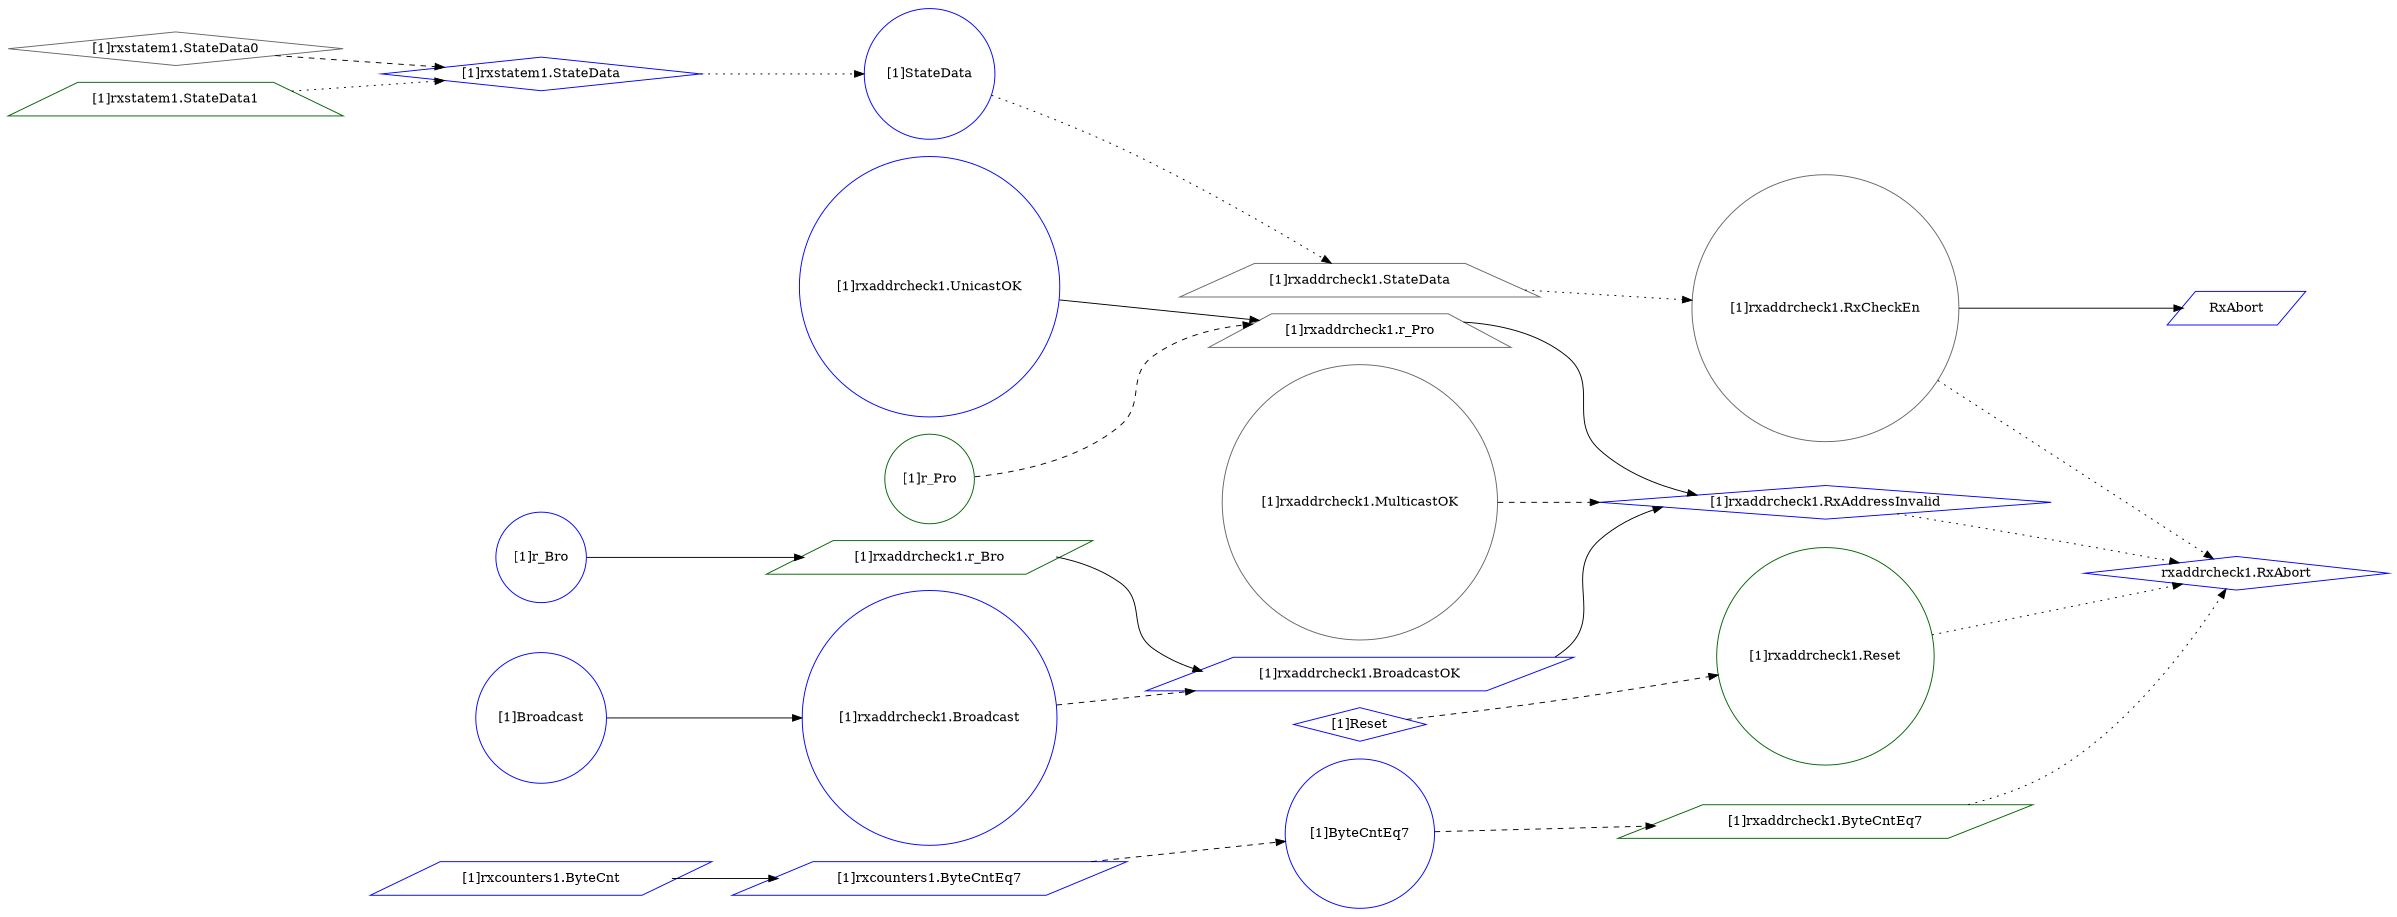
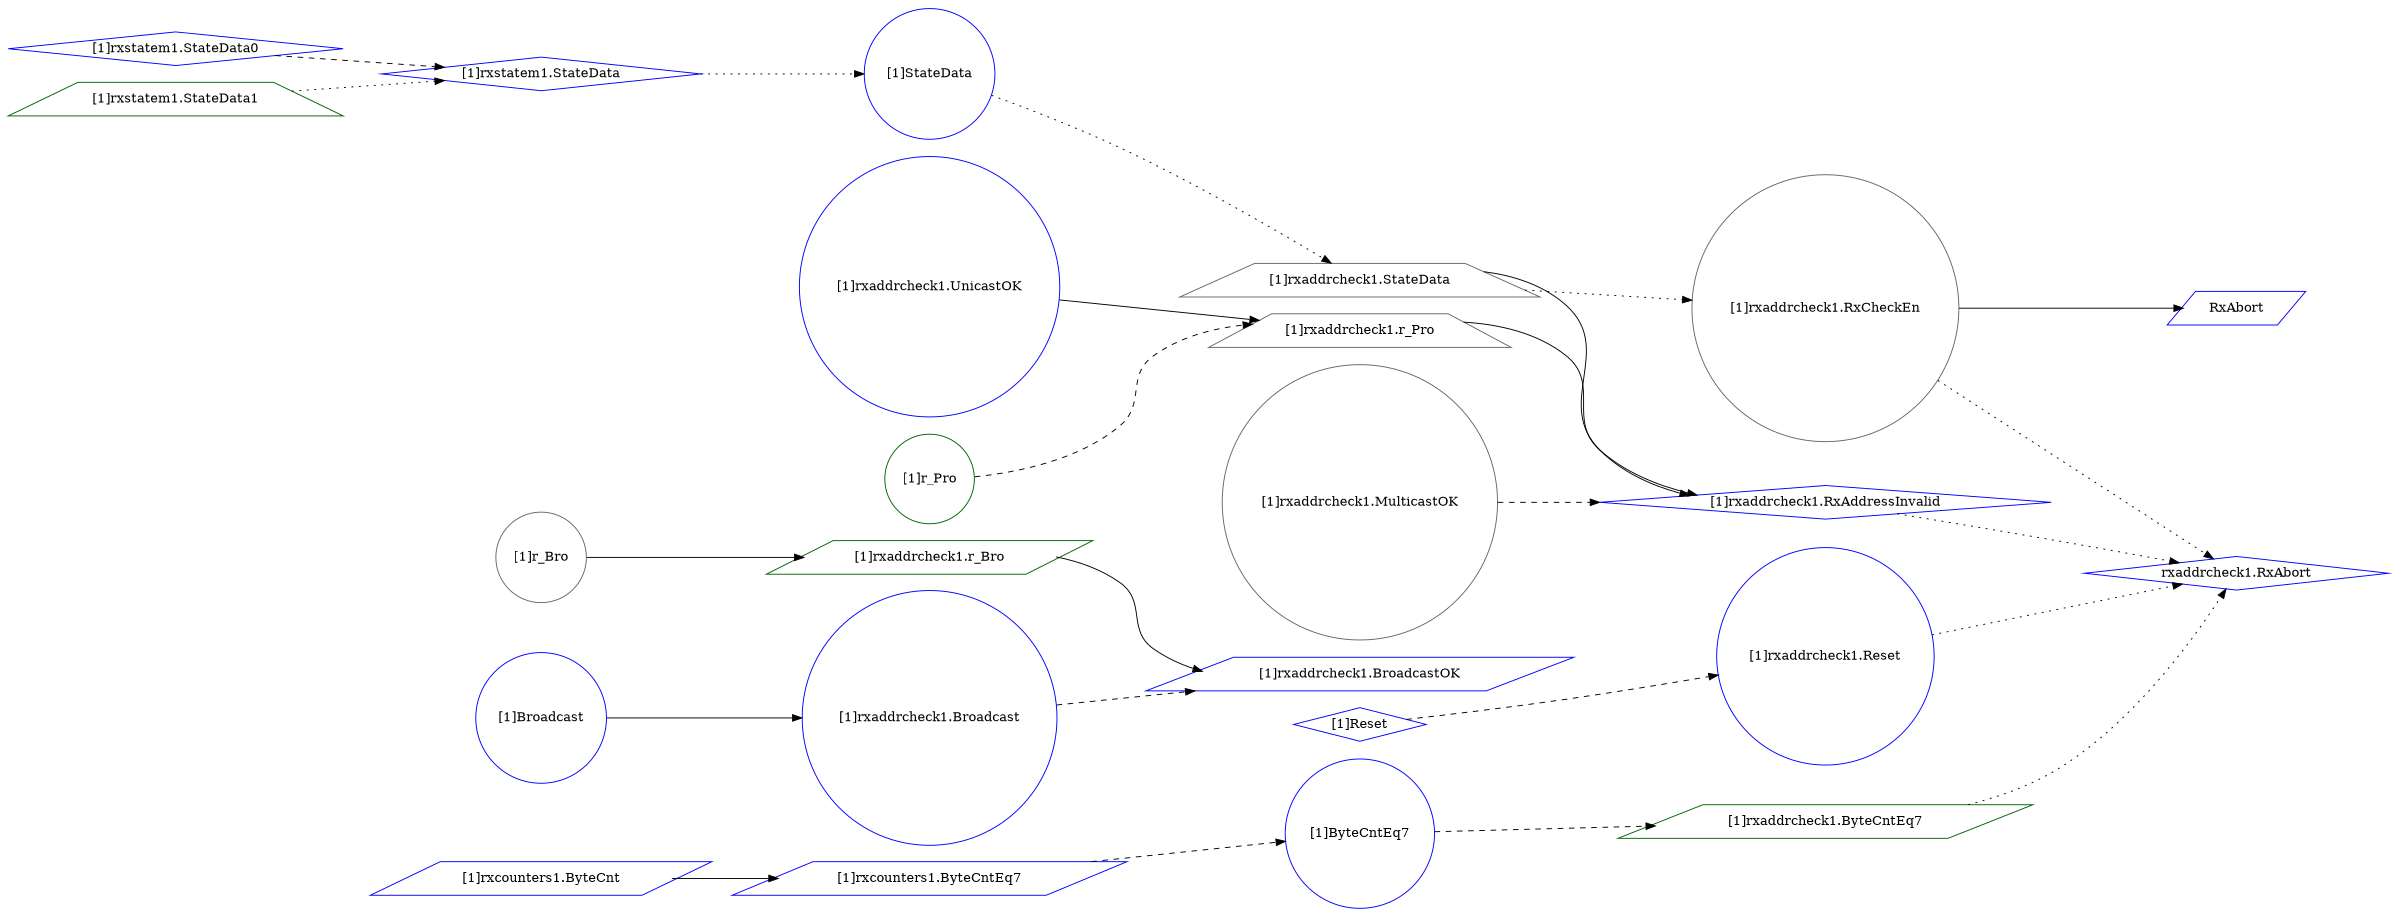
node "[1]rxstatem1.StateData0": color gray40 -> blue
node "[1]r_Bro": color blue -> gray40
edge "[1]rxaddrcheck1.BroadcastOK" -> "[1]rxaddrcheck1.RxAddressInvalid": now "[1]rxaddrcheck1.StateData" -> "[1]rxaddrcheck1.RxAddressInvalid"
node "[1]rxaddrcheck1.Reset": color darkgreen -> blue
